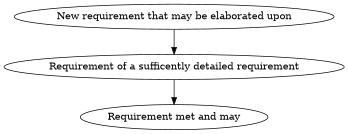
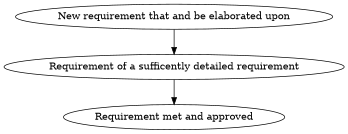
node "New requirement that may be elaborated upon": label "New requirement that may be elaborated upon" -> "New requirement that and be elaborated upon"
node "Requirement met and may": label "Requirement met and may" -> "Requirement met and approved"
